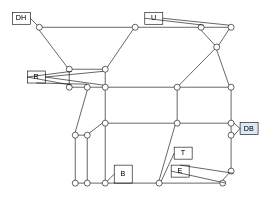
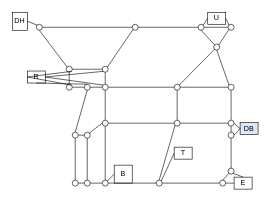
node "DH": size 18x12 -> 15x18
node "U": moved (154, 18) -> (217, 18)
node "E": moved (180, 171) -> (243, 183)
